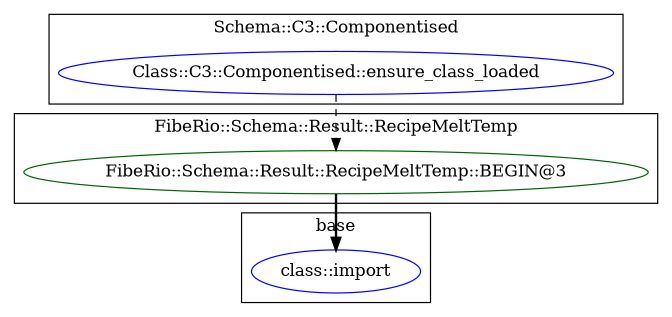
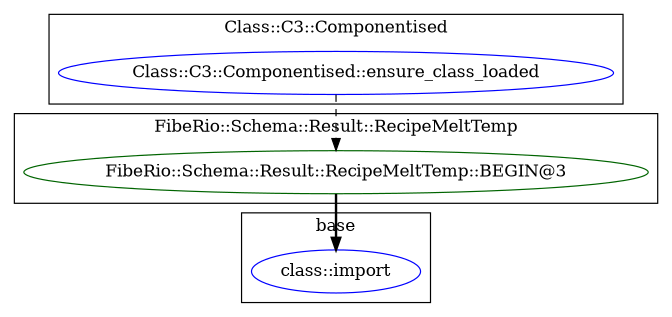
cluster "Schema::C3::Componentised": label "Schema::C3::Componentised" -> "Class::C3::Componentised"
